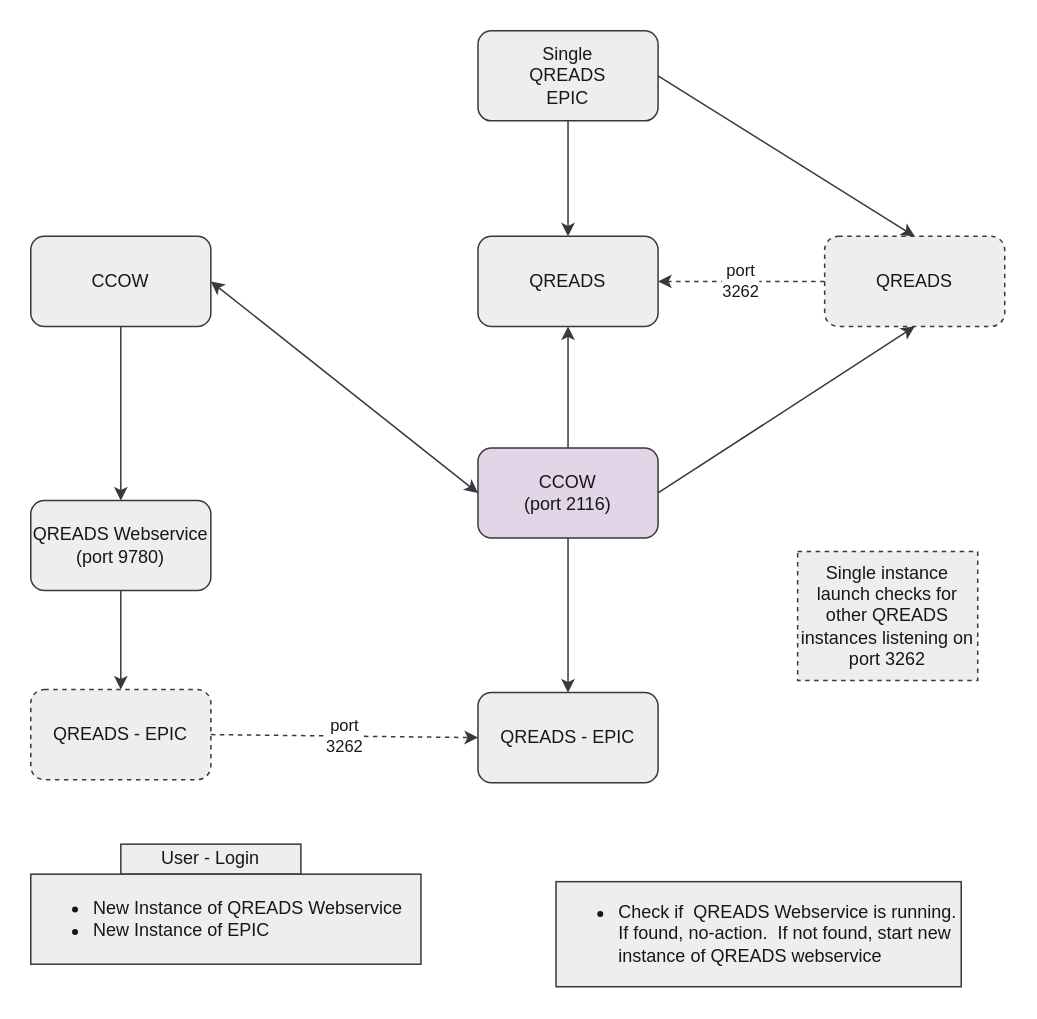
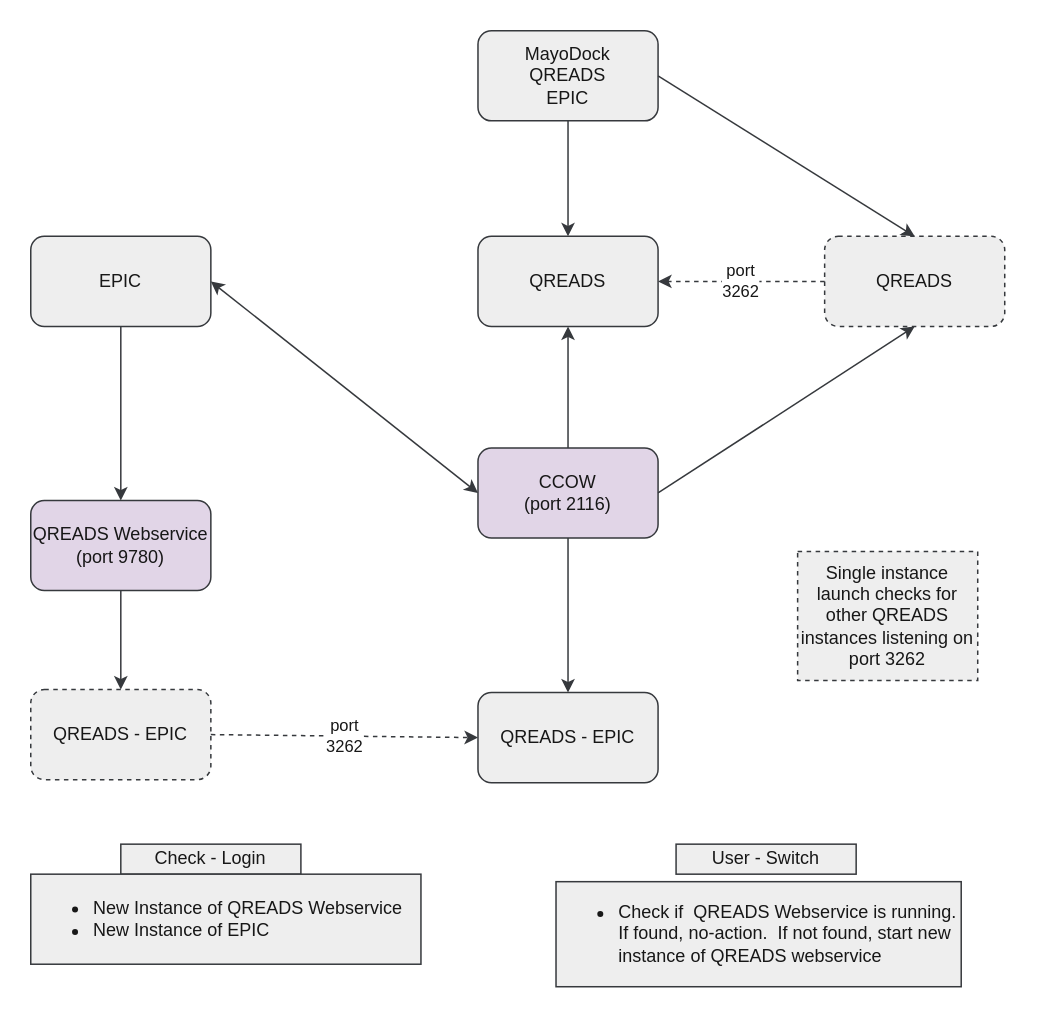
node "Single QREADS EPIC": label "Single QREADS EPIC" -> "MayoDock QREADS EPIC"
node "CCOW": label "CCOW" -> "EPIC"
node "QREADS Webservice (port 9780)": fillcolor #eeeeee -> #e1d5e7
node "User - Login": label "User - Login" -> "Check - Login"
node "User - Switch": added
